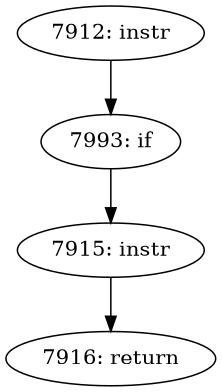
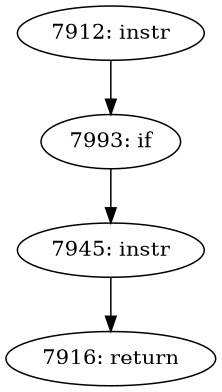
node "7915: instr": label "7915: instr" -> "7945: instr"
